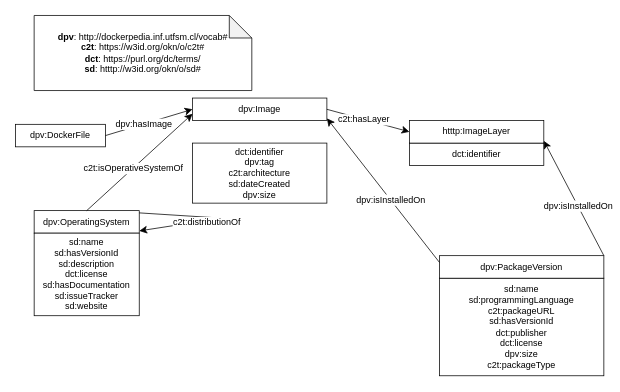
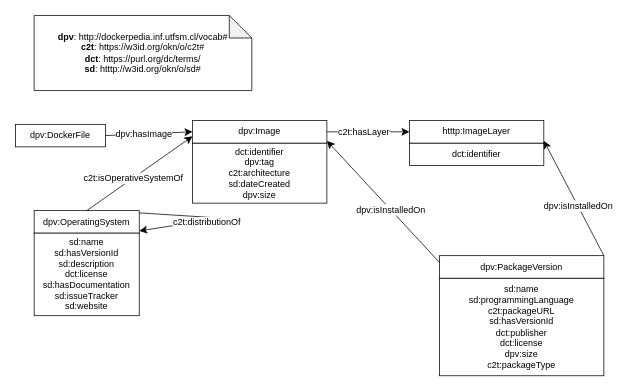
node "dpv:Image": moved (260, 109) -> (260, 132)
